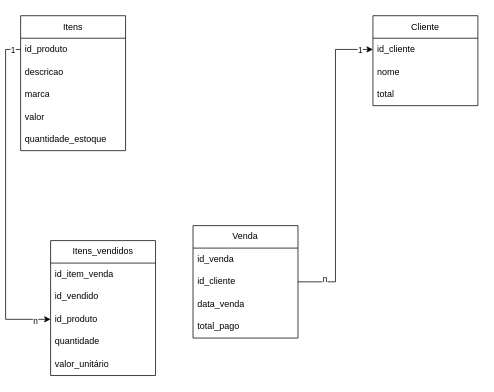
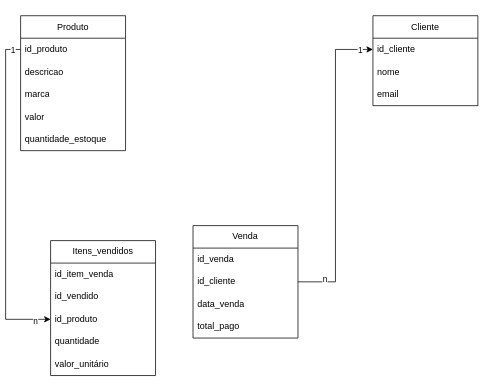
node "Itens": label "Itens" -> "Produto"
node "total": label "total" -> "email"
